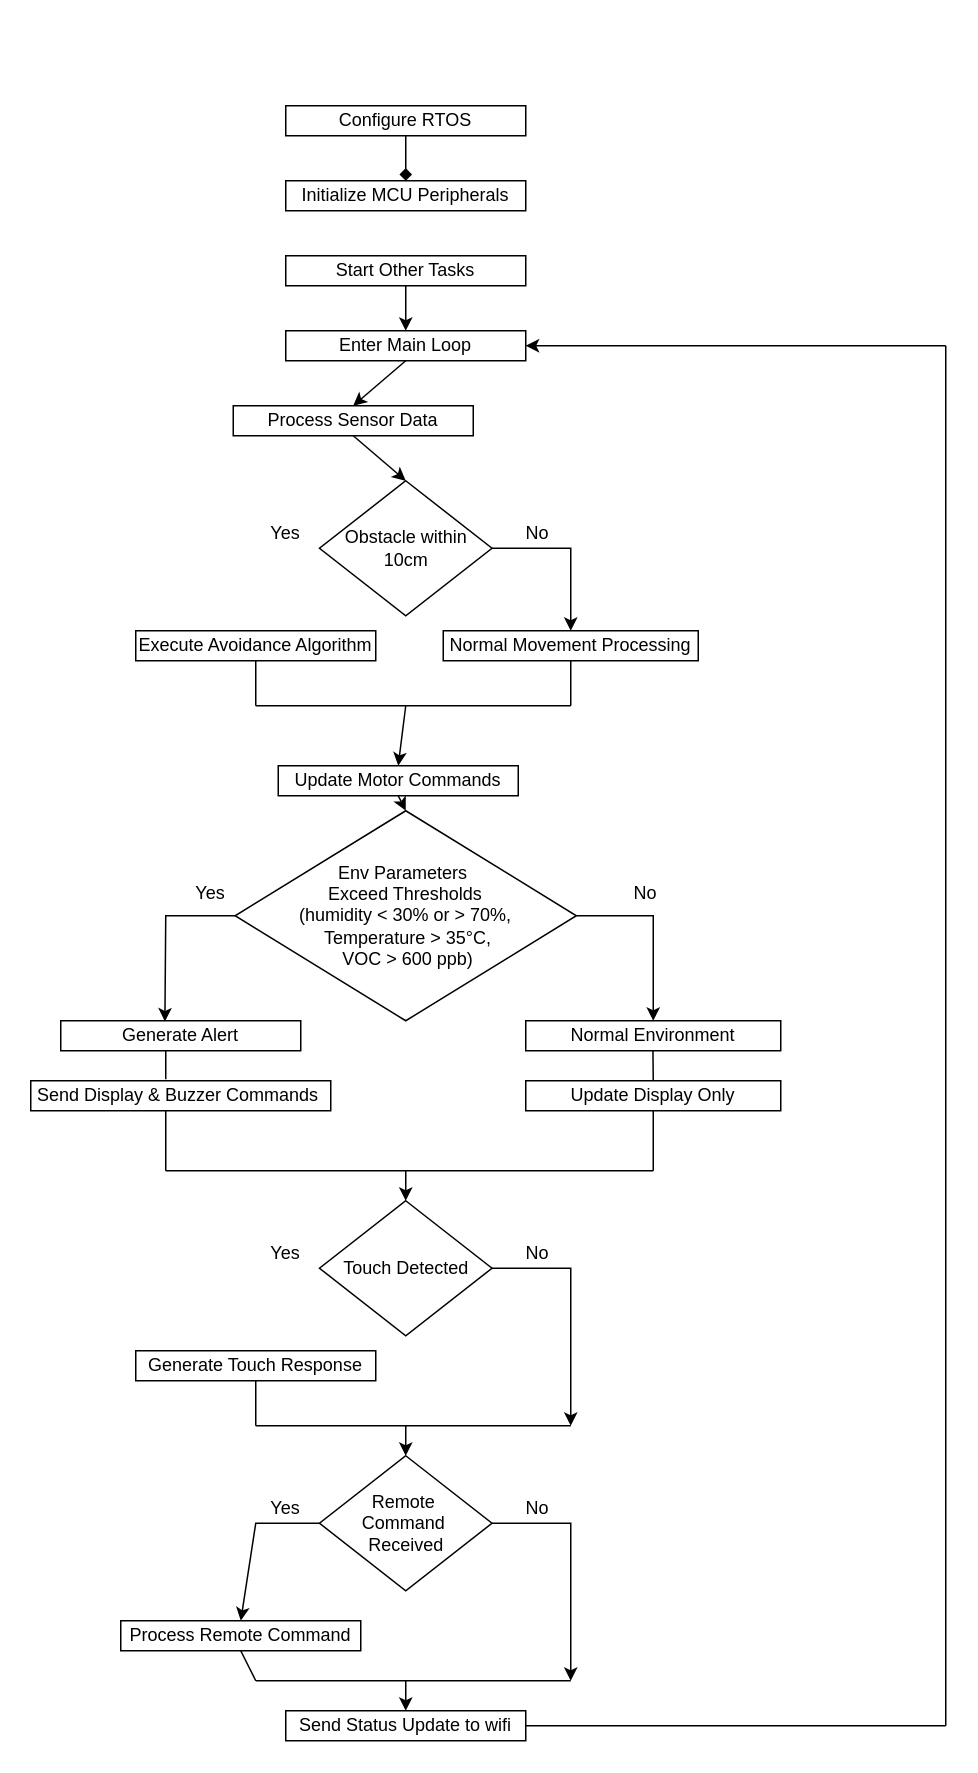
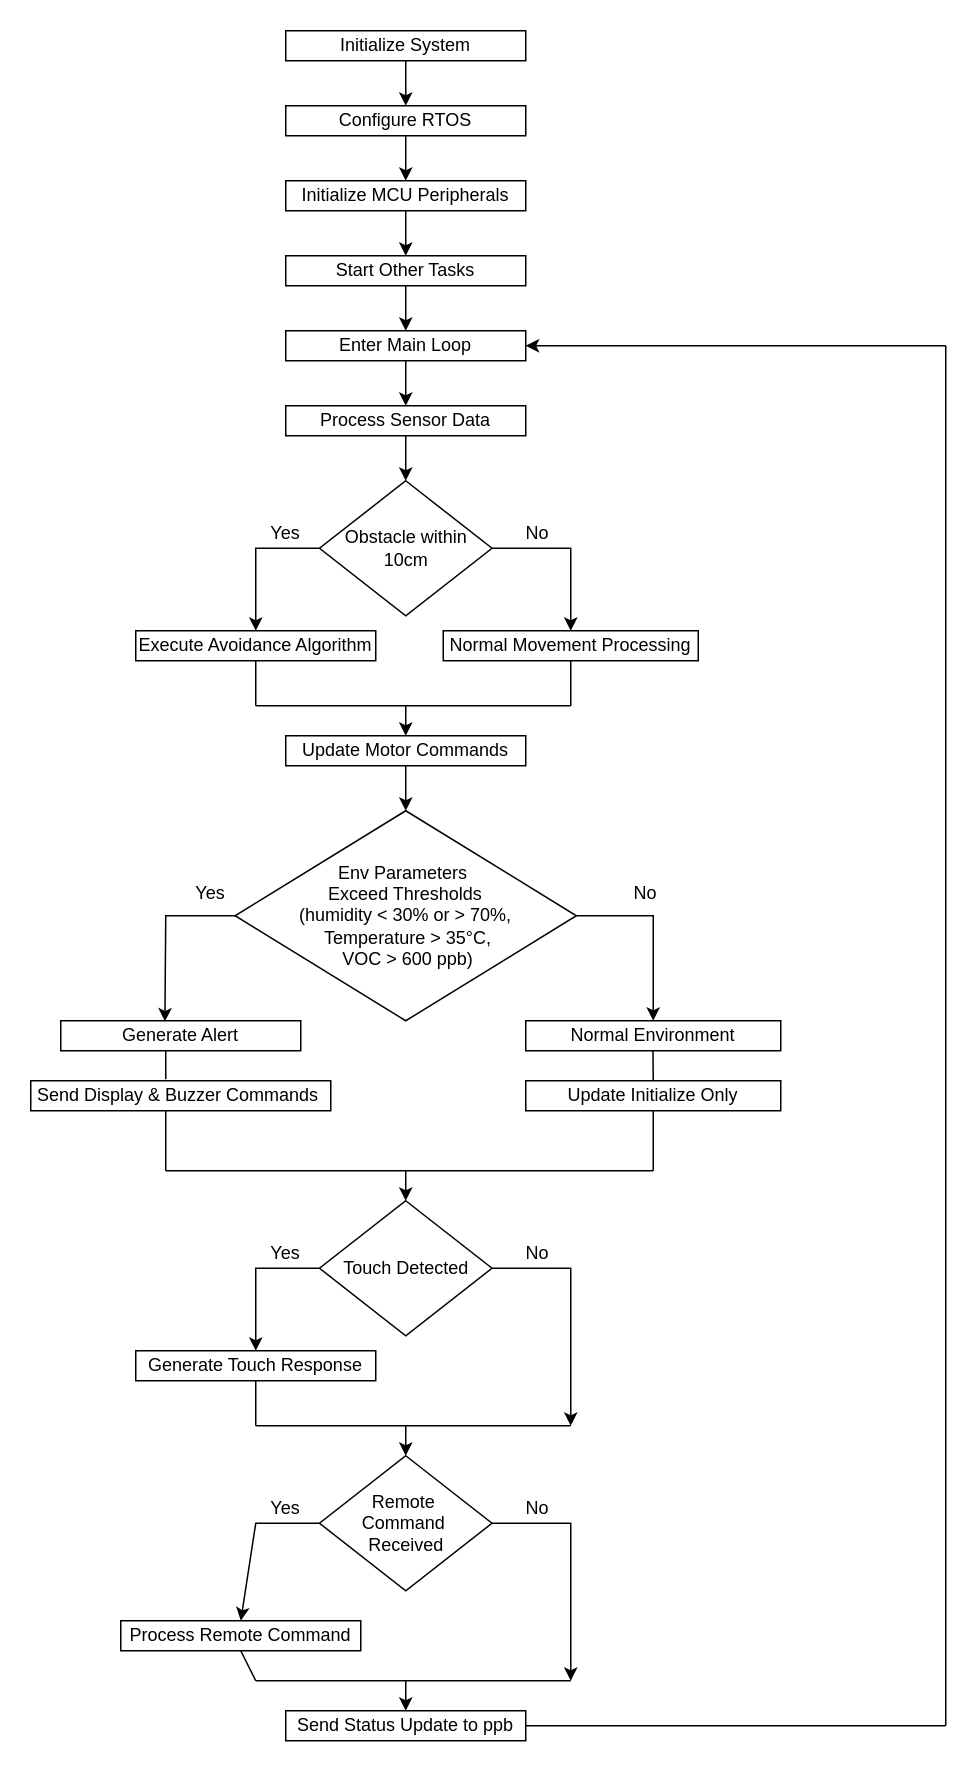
node "Initialize System": added
edge "Initialize System" -> "Configure RTOS": added
edge "Configure RTOS" -> "Initialize MCU Peripherals": arrowhead diamond -> classic
edge "Initialize MCU Peripherals" -> "Start Other Tasks": added
node "Process Sensor Data": moved (353, 421) -> (406, 421)
edge "Obstacle within 10cm" -> "Execute Avoidance Algorithm": added
node "Update Motor Commands": moved (398, 781) -> (406, 751)
node "Update Display Only": label "Update Display Only" -> "Update Initialize Only"
edge "Touch Detected" -> "Generate Touch Response": added
node "Send Status Update to wifi": label "Send Status Update to wifi" -> "Send Status Update to ppb"
